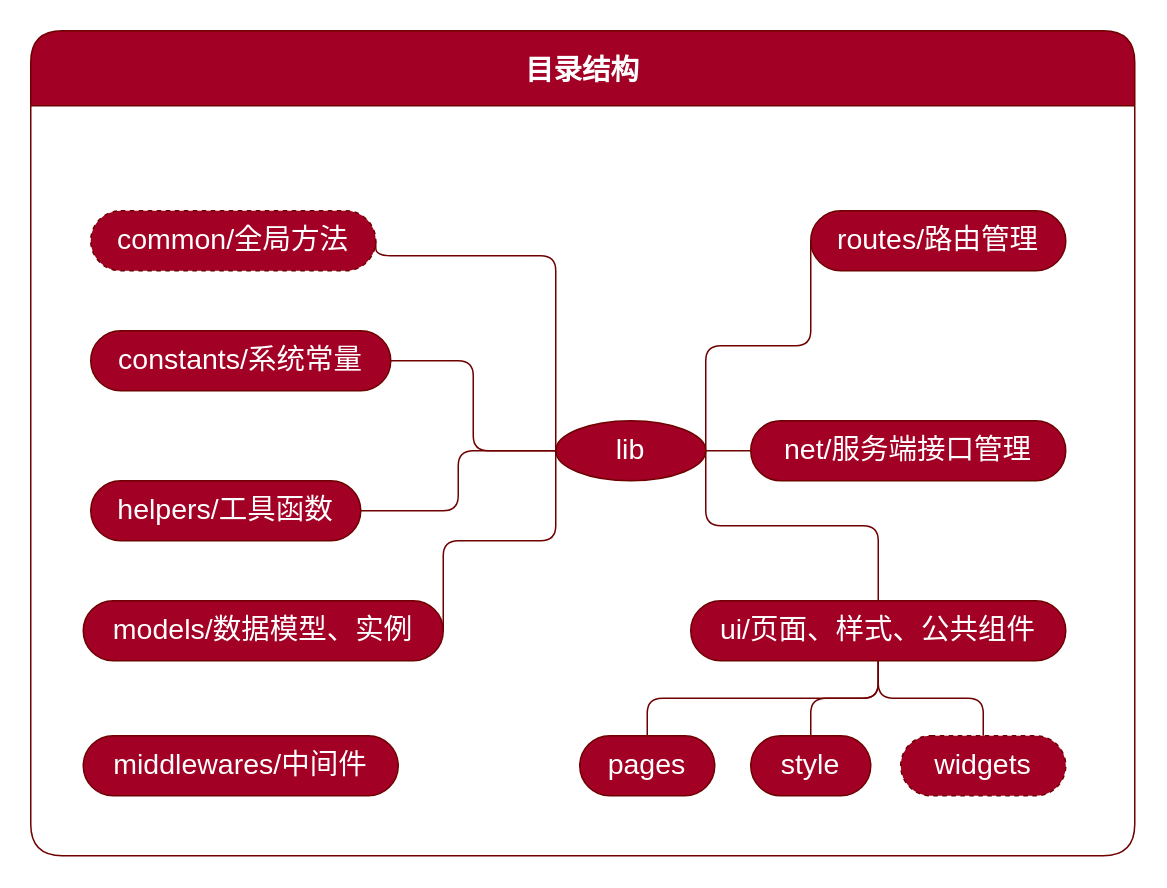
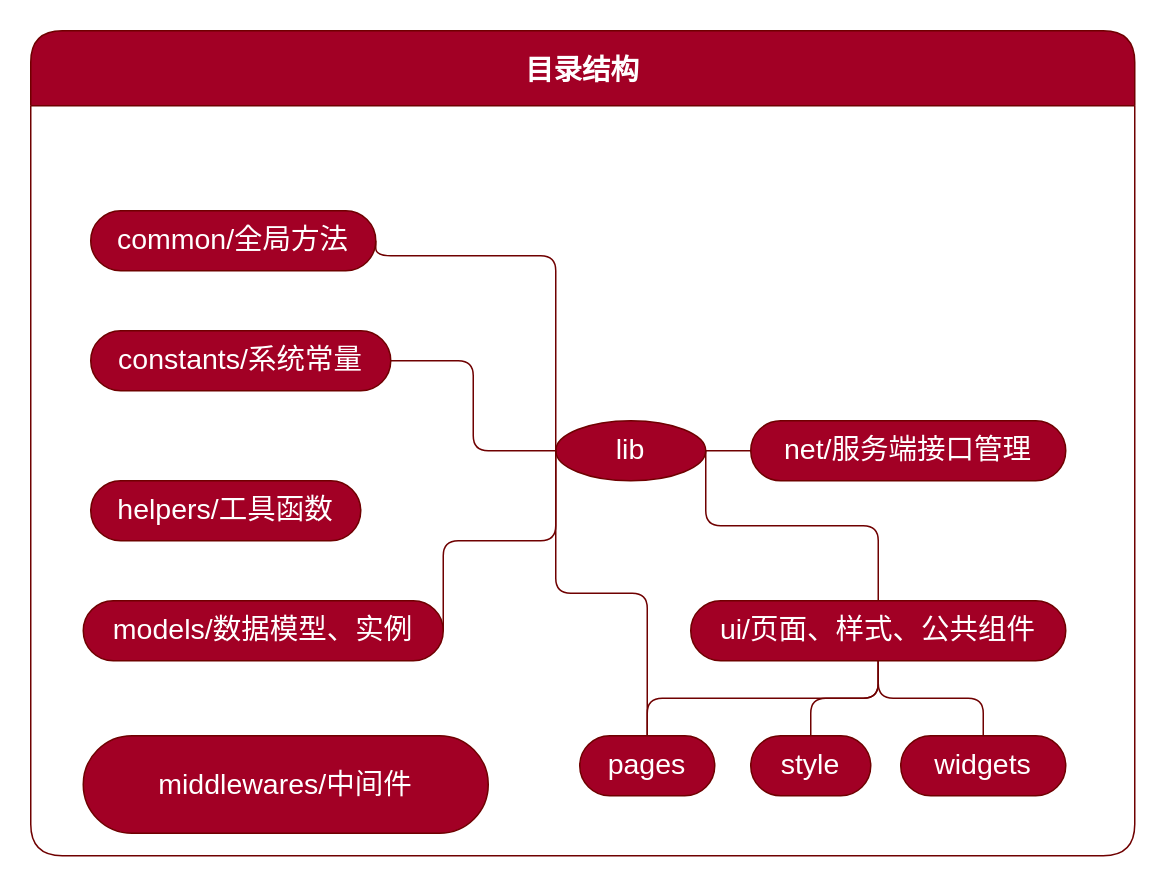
node "common/全局方法": style dashed -> solid
node "routes/路由管理": removed
edge "routes/路由管理" -- "lib": removed
edge "lib" -- "helpers/工具函数": now "lib" -- "pages"
node "middlewares/中间件": size 315x60 -> 405x98
node "widgets": style dashed -> solid
